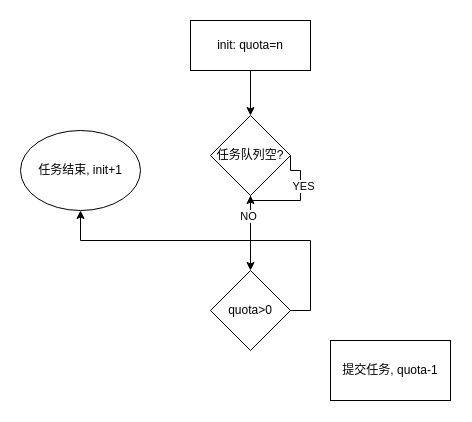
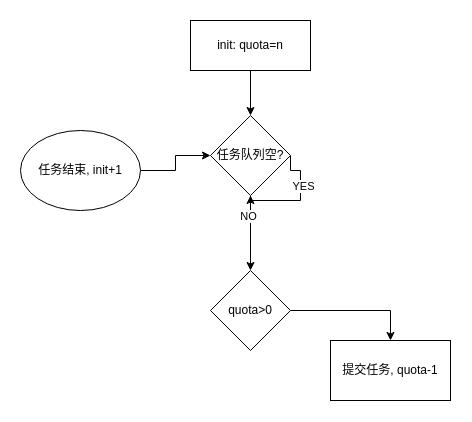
edge "任务结束, init+1" -> "任务队列空?": added
edge "quota>0" -> "任务结束, init+1": now "quota>0" -> "提交任务, quota-1"
